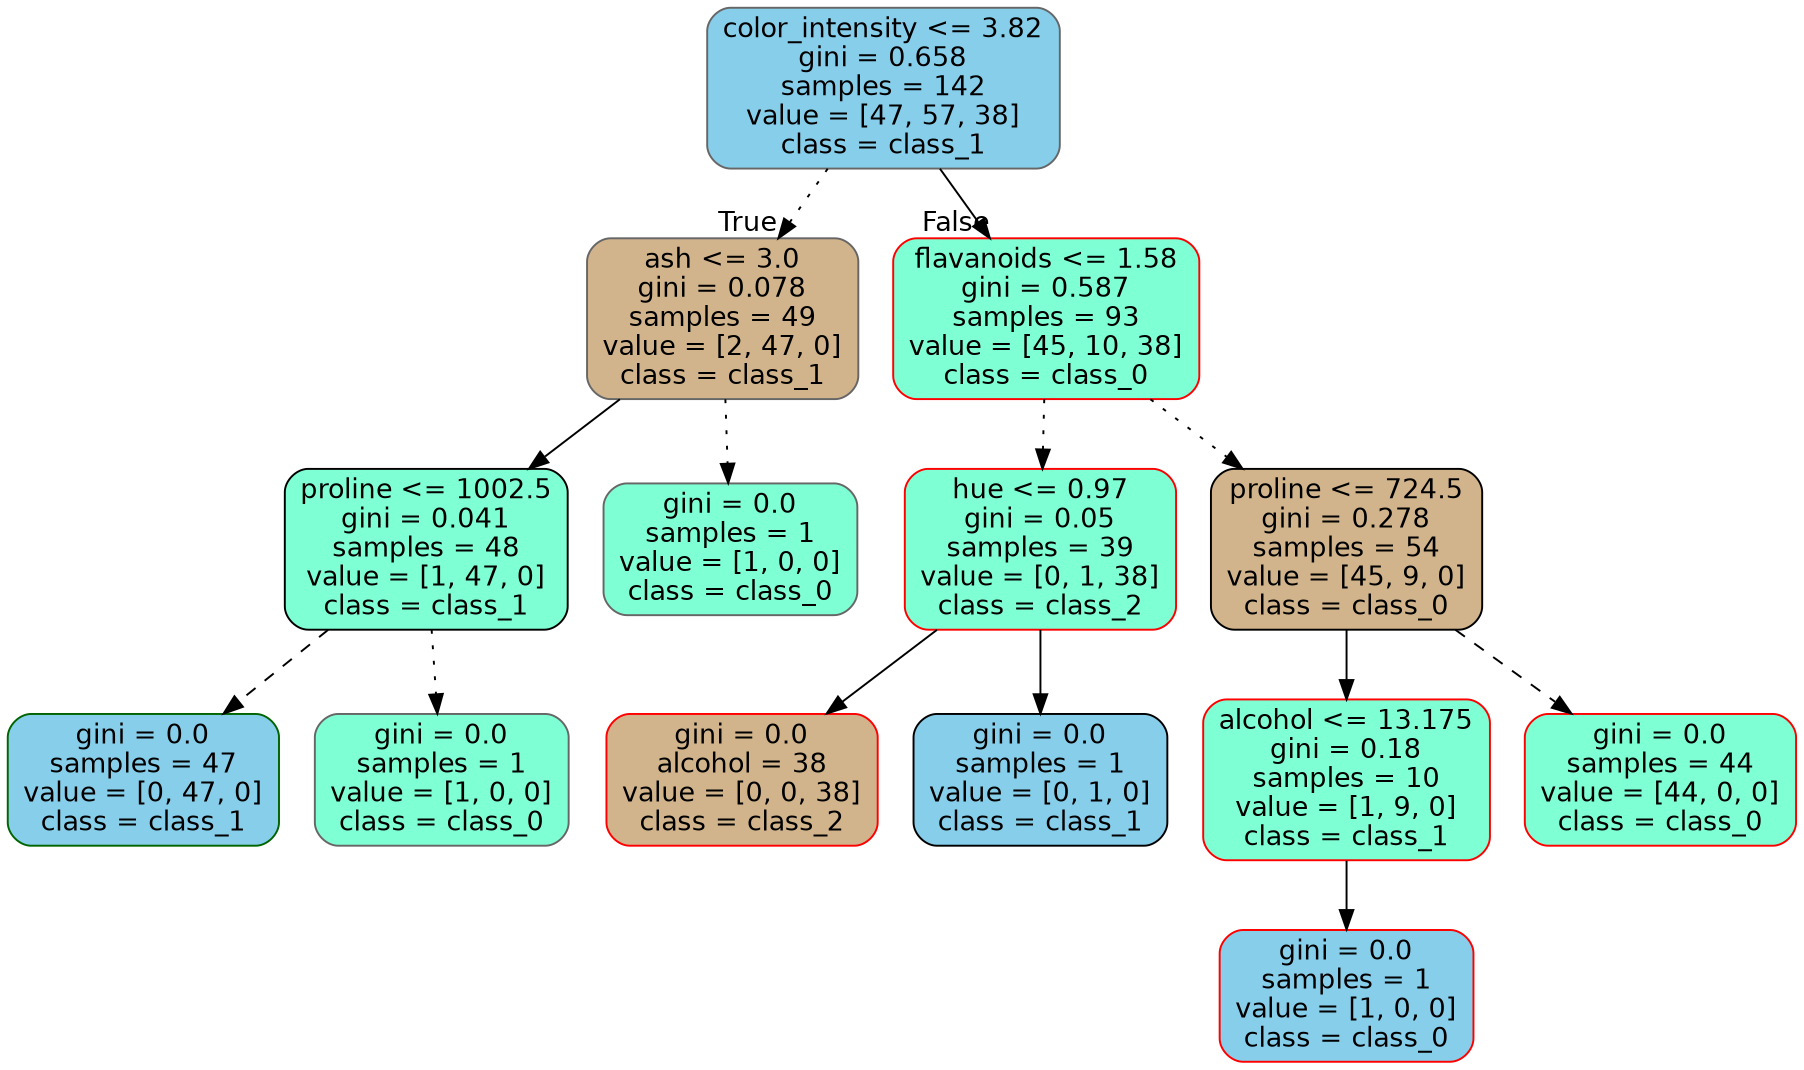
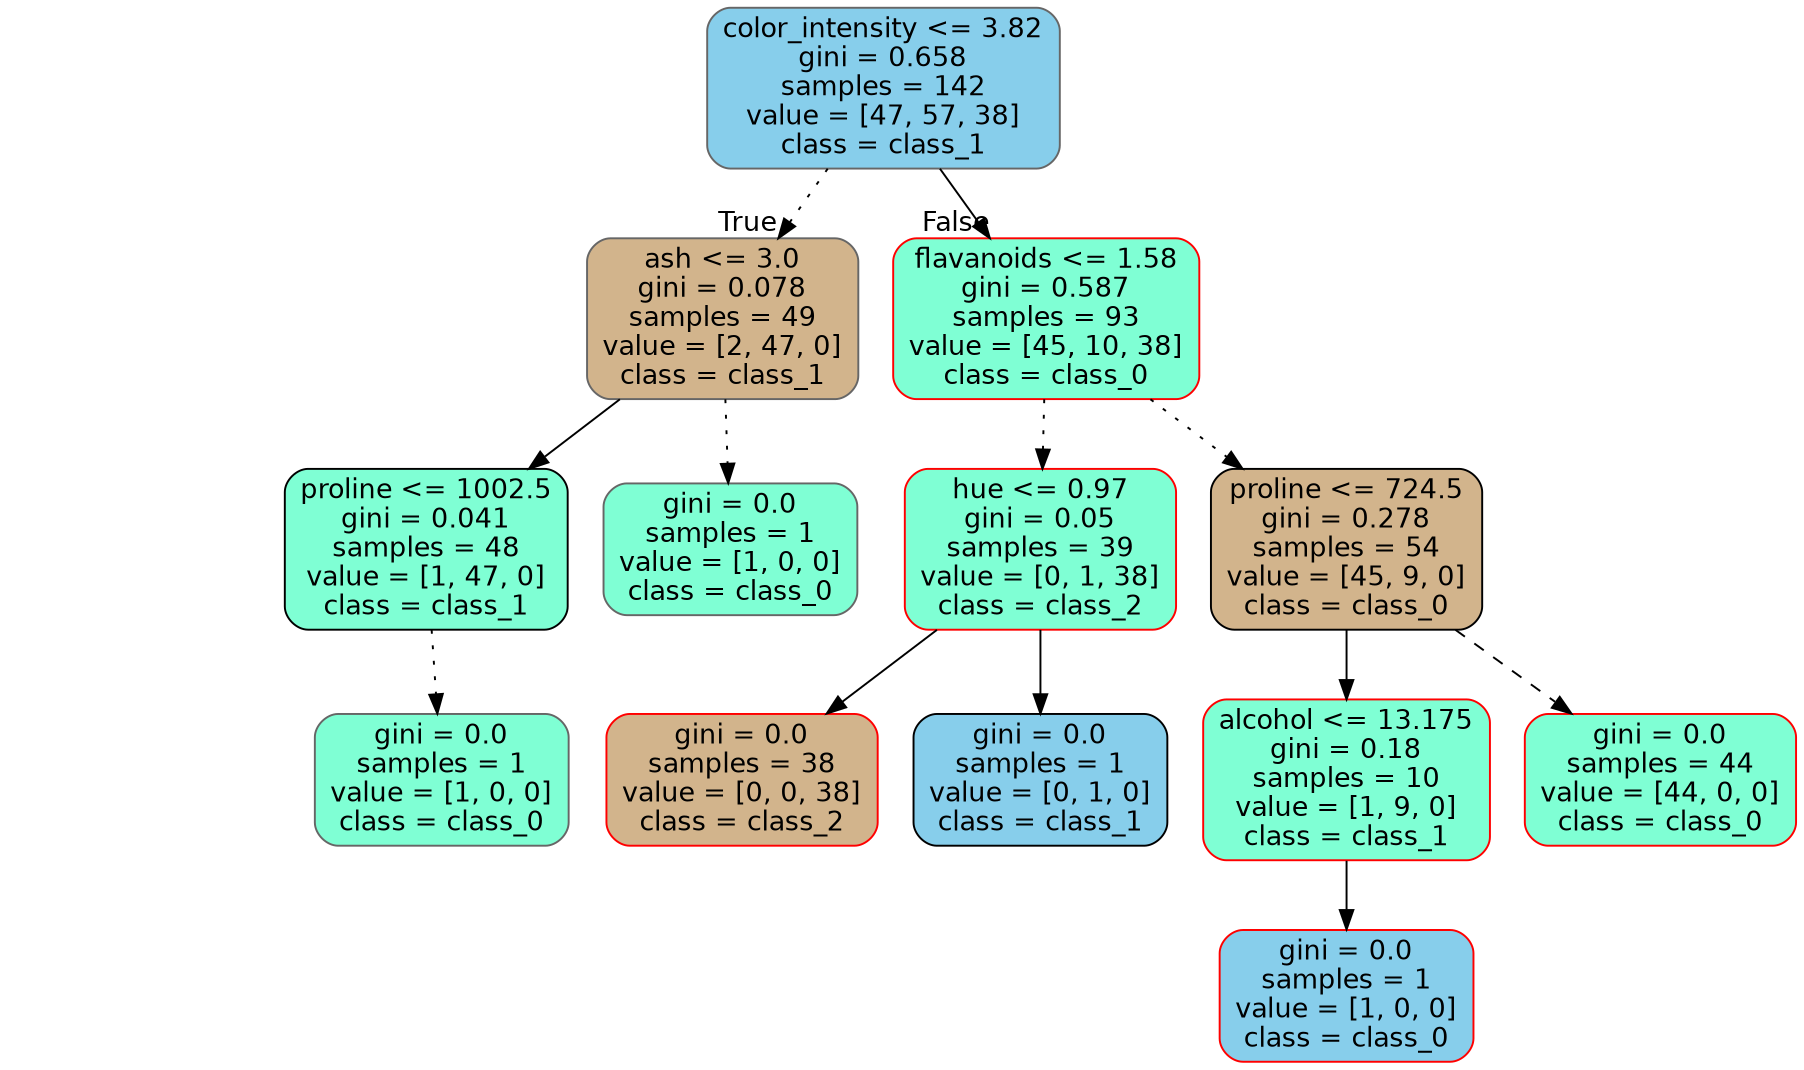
node "gini = 0.0 samples = 47 value = [0, 47, 0] class = class_1": removed
node "gini = 0.0 alcohol = 38 value = [0, 0, 38] class = class_2": label "gini = 0.0 alcohol = 38 value = [0, 0, 38] class = class_2" -> "gini = 0.0 samples = 38 value = [0, 0, 38] class = class_2"
